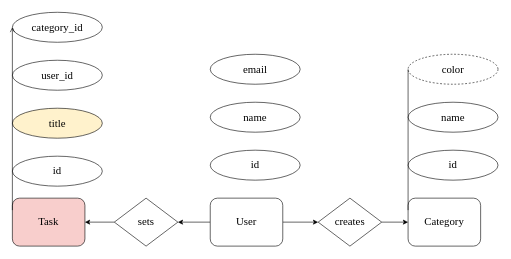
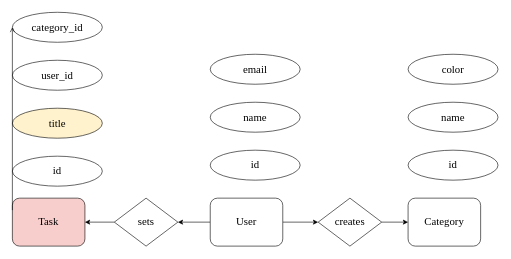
node "color": style dashed -> solid
edge "color" -- "Category": removed
